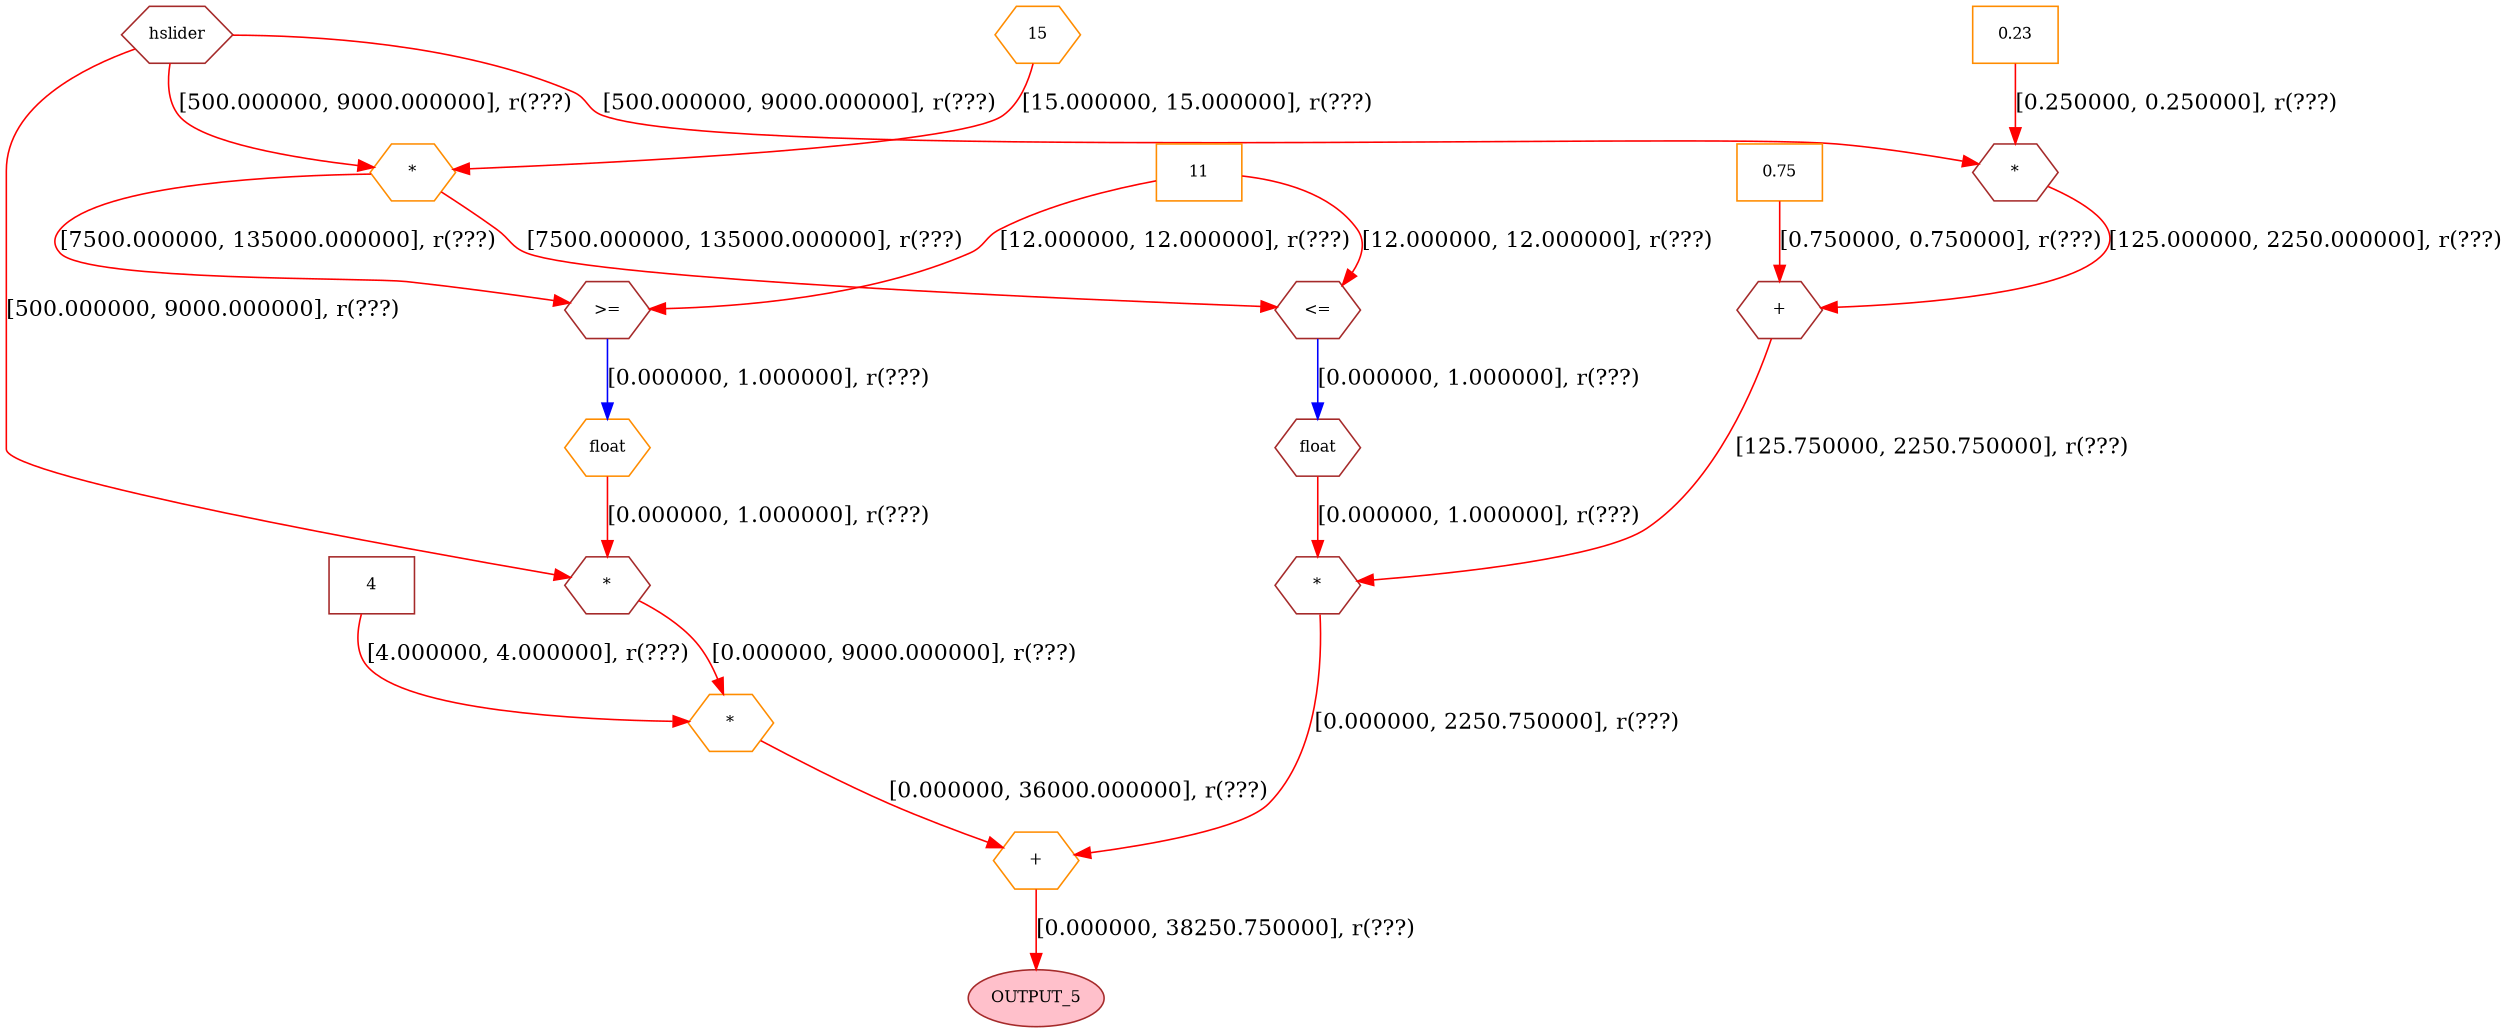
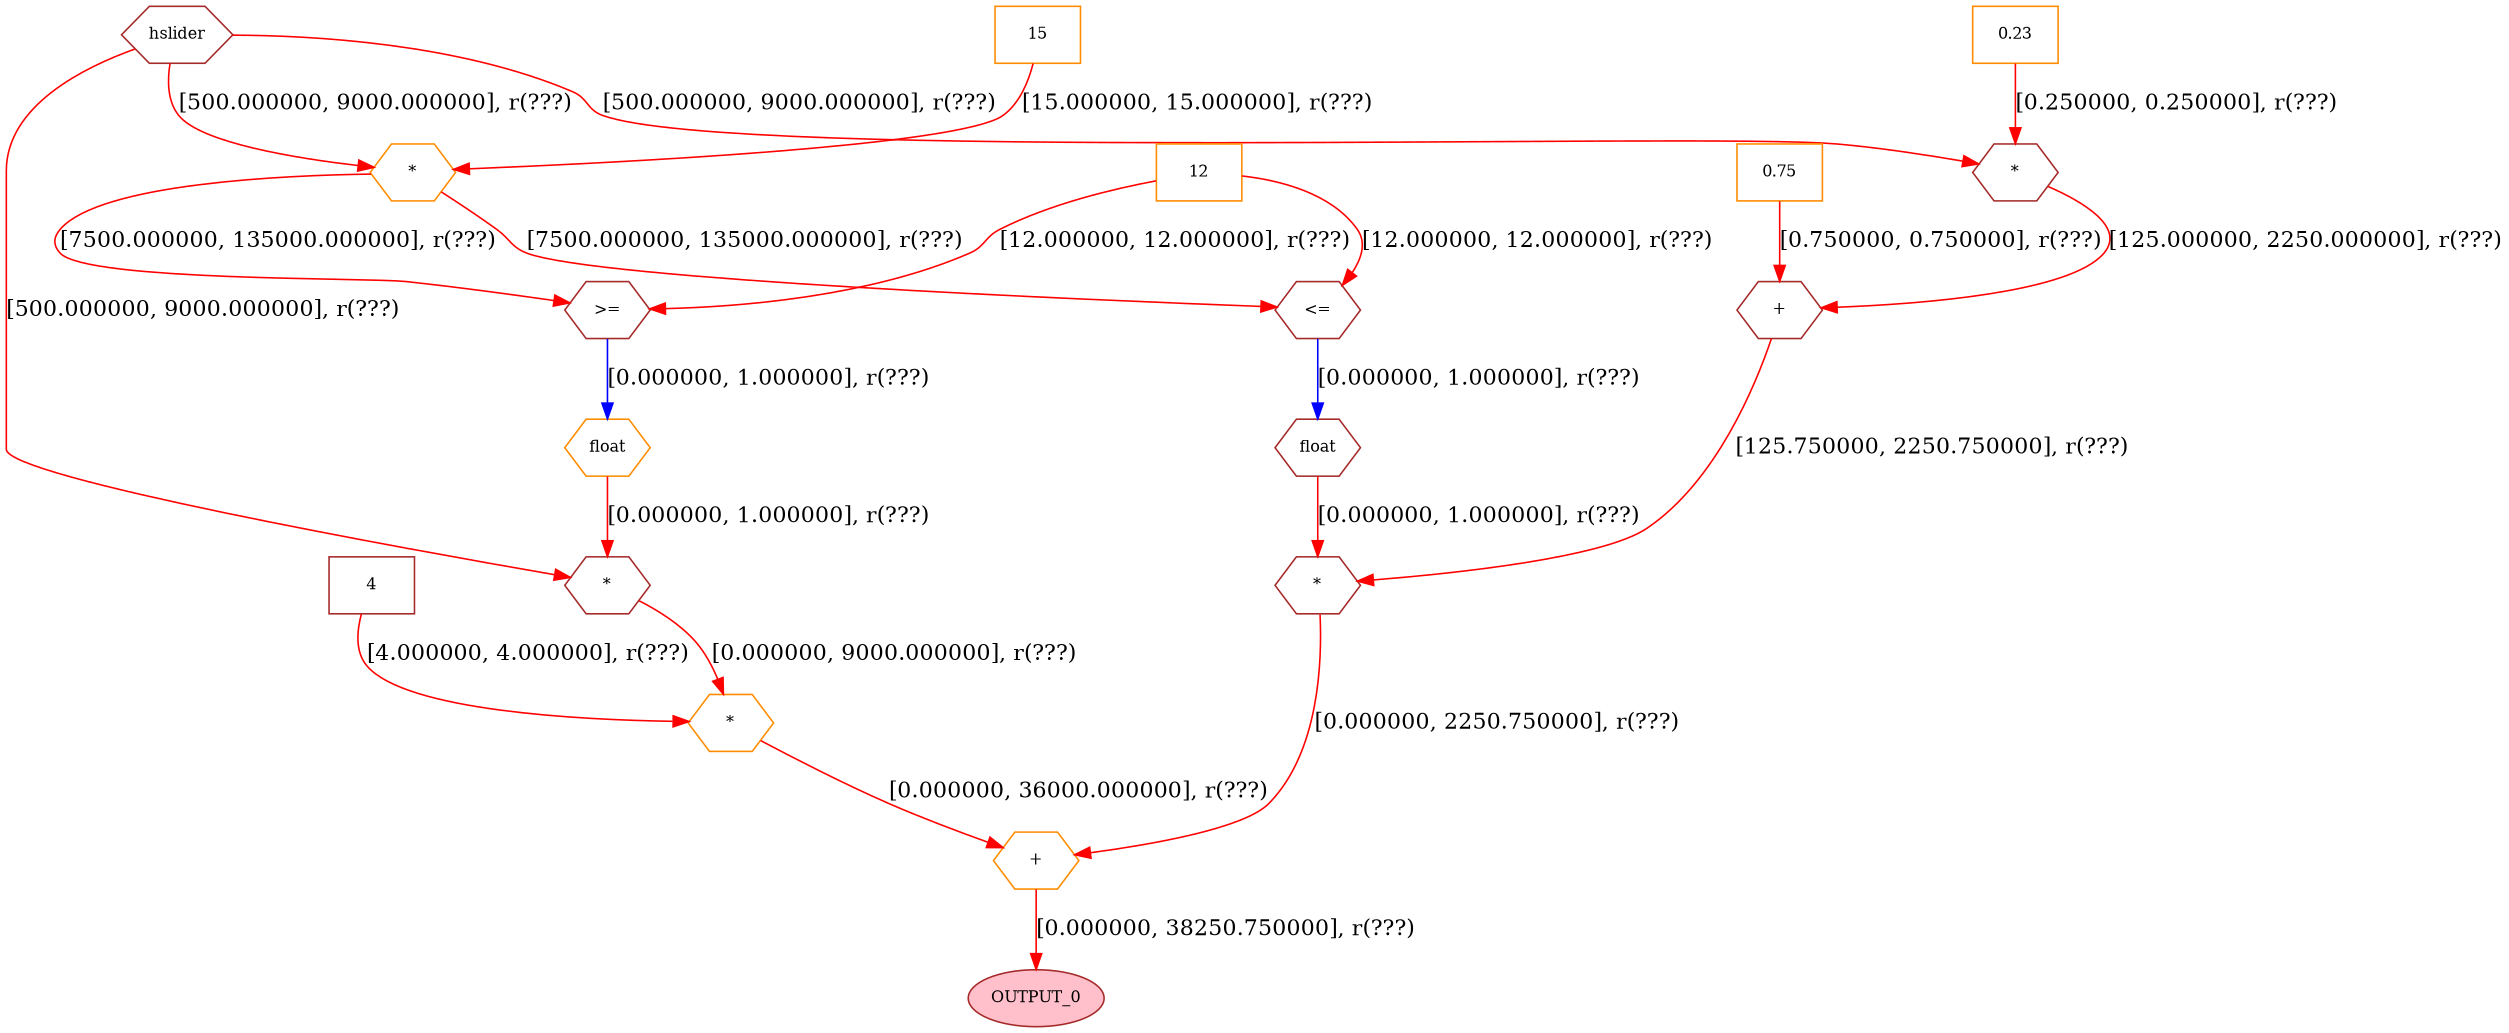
node "15": shape hexagon -> box
node "11": label "11" -> "12"
node "OUTPUT_5": label "OUTPUT_5" -> "OUTPUT_0"
